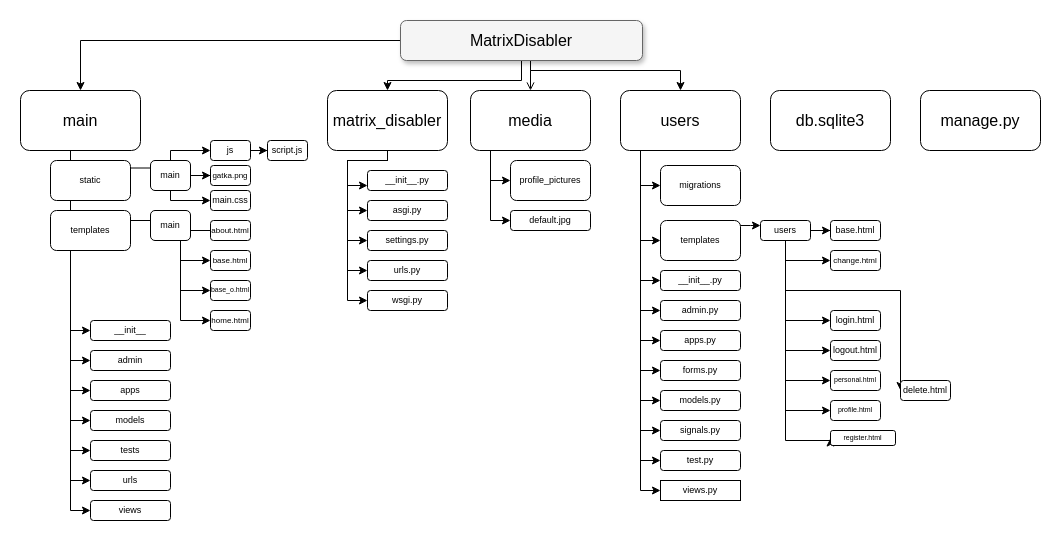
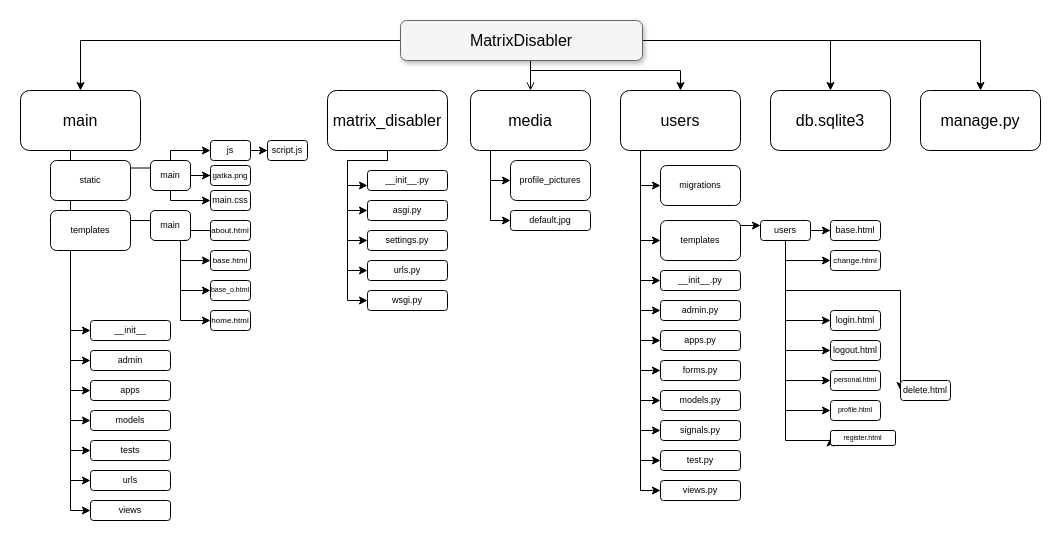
edge "MatrixDisabler" -> "db.sqlite3": added
edge "MatrixDisabler" -> "matrix_disabler": now "MatrixDisabler" -> "manage.py"
node "views.py": shape rectangle -> rounded rectangle
